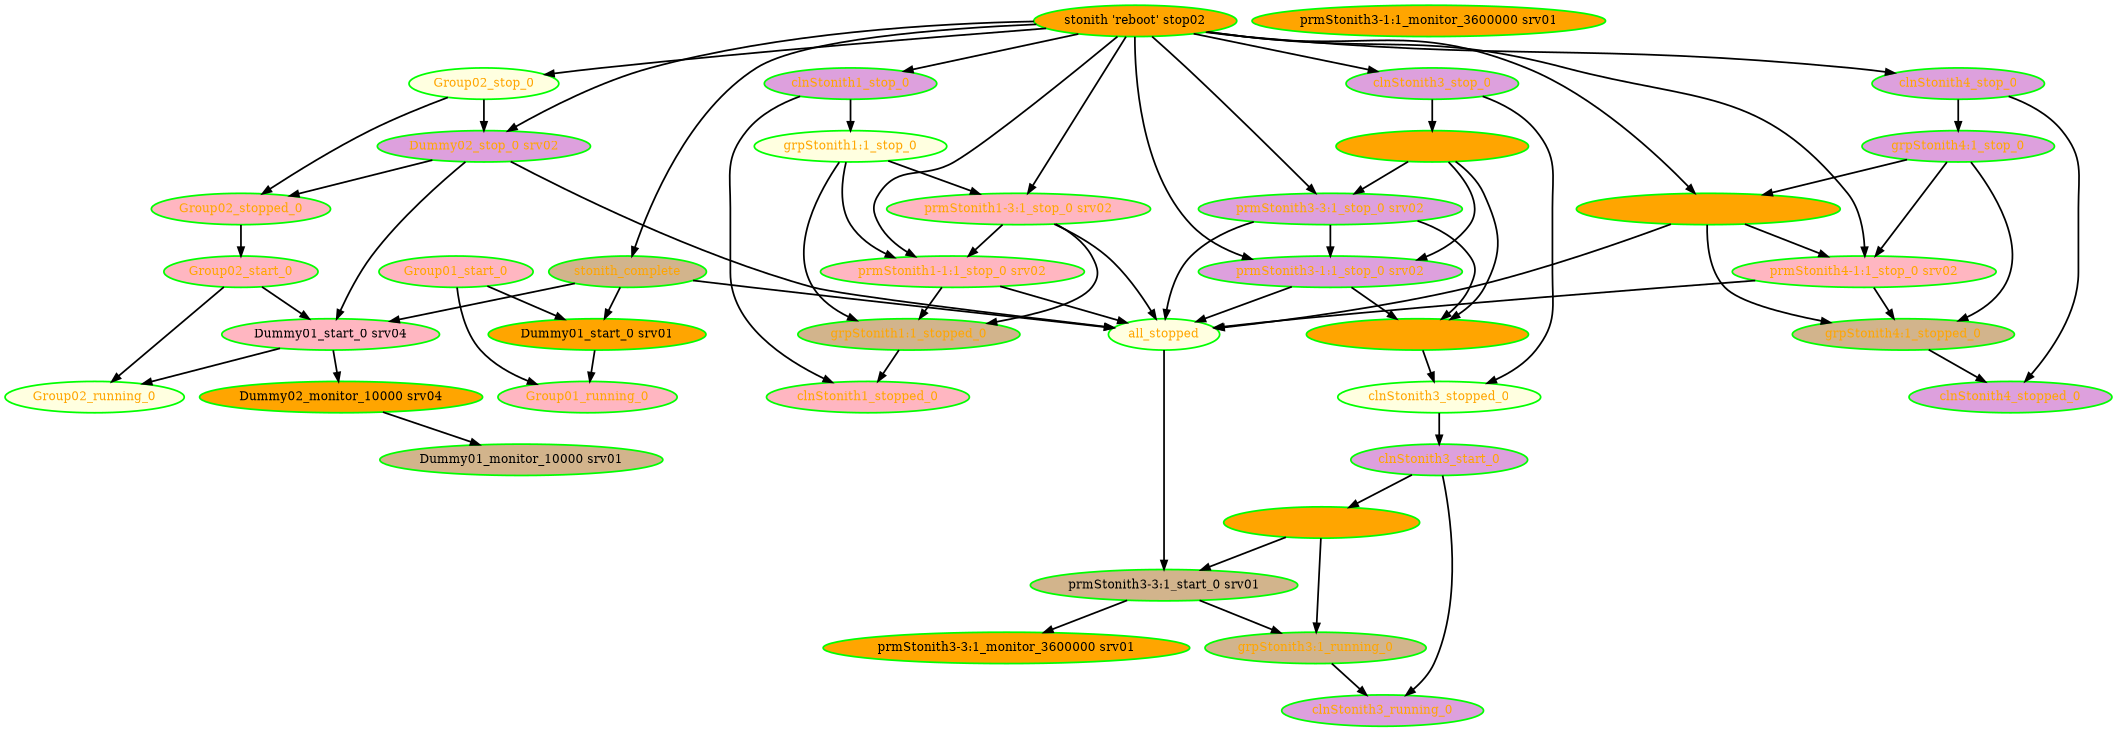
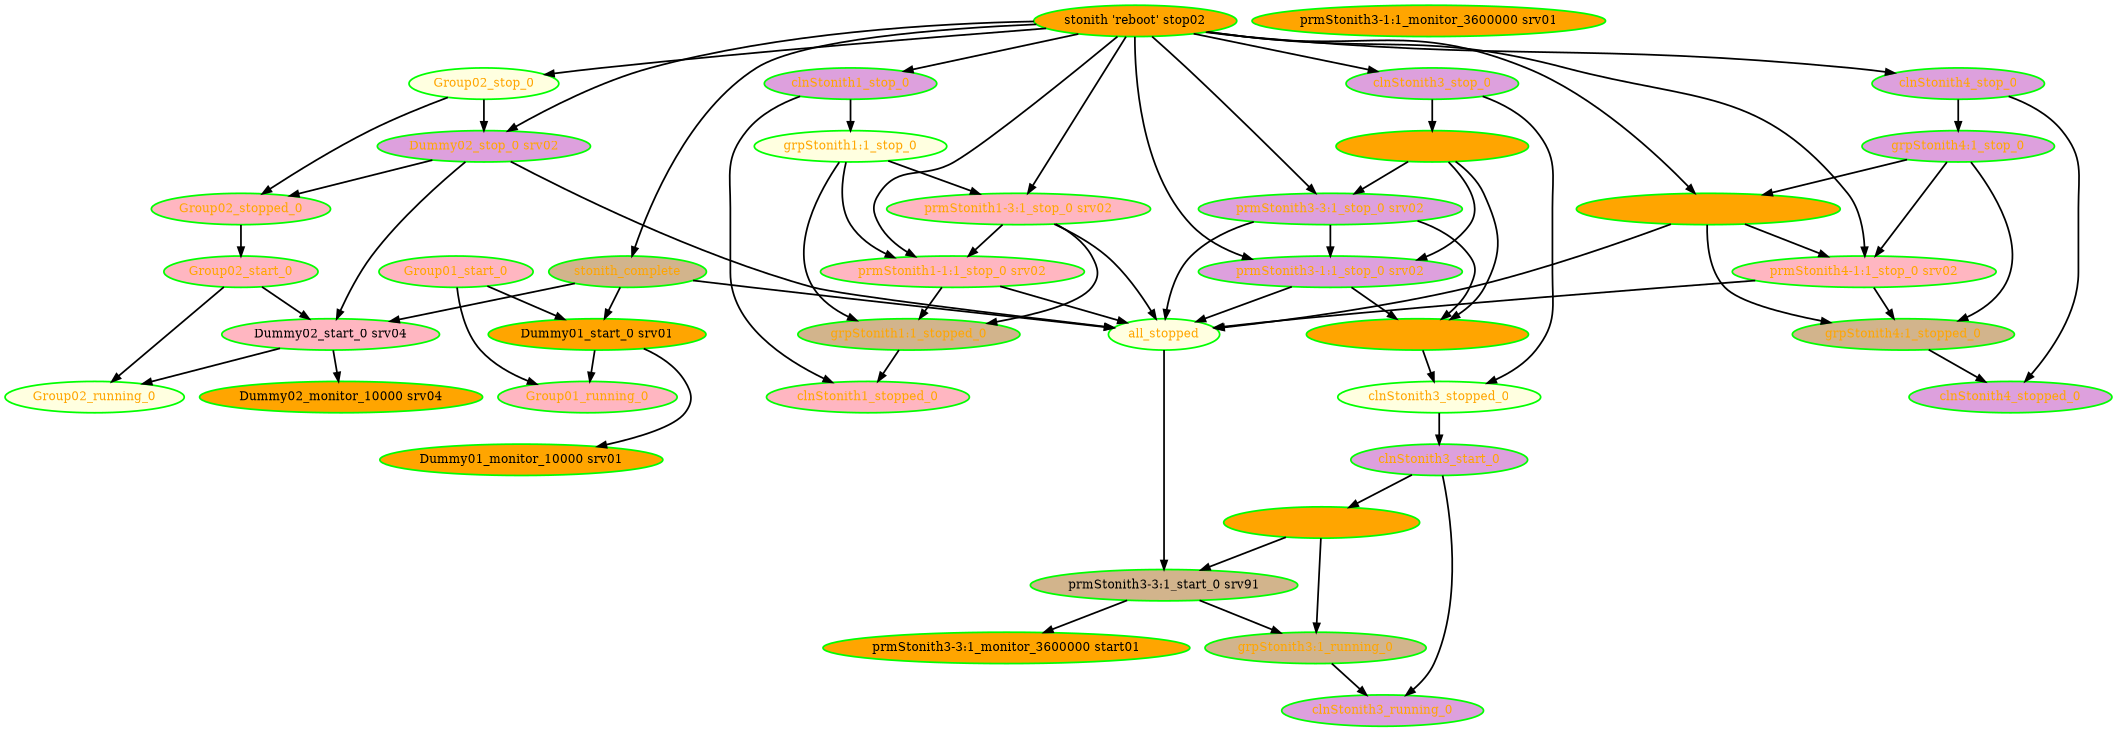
node "Dummy01_start_0 srv04": label "Dummy01_start_0 srv04" -> "Dummy02_start_0 srv04"
edge "Dummy02_monitor_10000 srv04" -> "Dummy01_monitor_10000 srv01": now "Dummy01_start_0 srv01" -> "Dummy01_monitor_10000 srv01"
node "Dummy01_monitor_10000 srv01": fillcolor tan -> orange
node "prmStonith3-3:1_start_0 srv01": label "prmStonith3-3:1_start_0 srv01" -> "prmStonith3-3:1_start_0 srv91"
node "prmStonith3-3:1_monitor_3600000 srv01": label "prmStonith3-3:1_monitor_3600000 srv01" -> "prmStonith3-3:1_monitor_3600000 start01"
